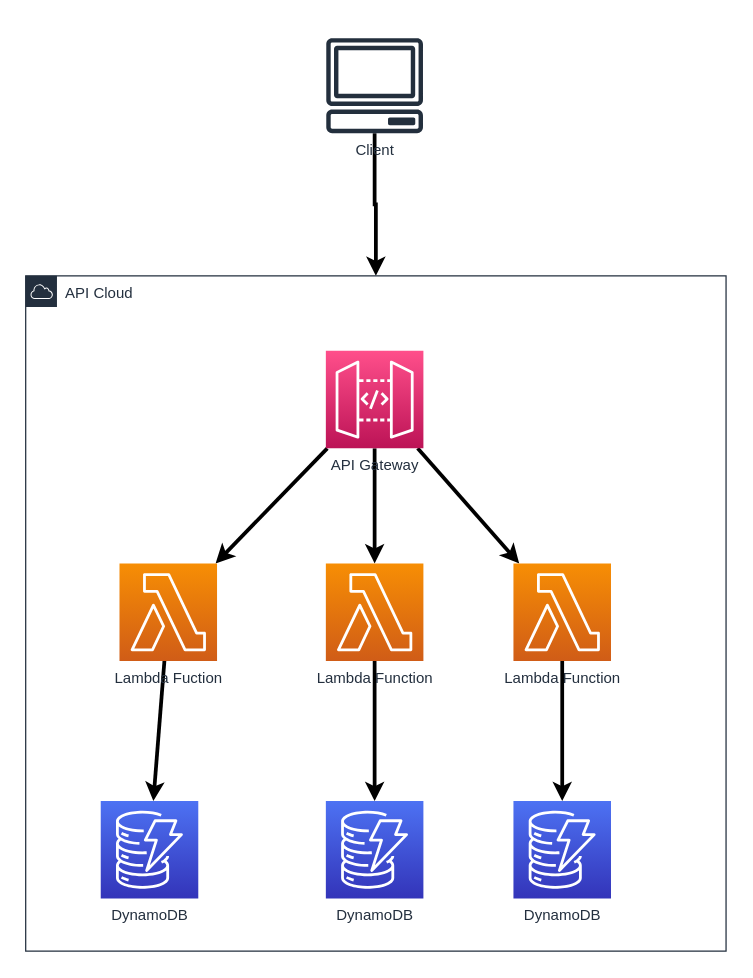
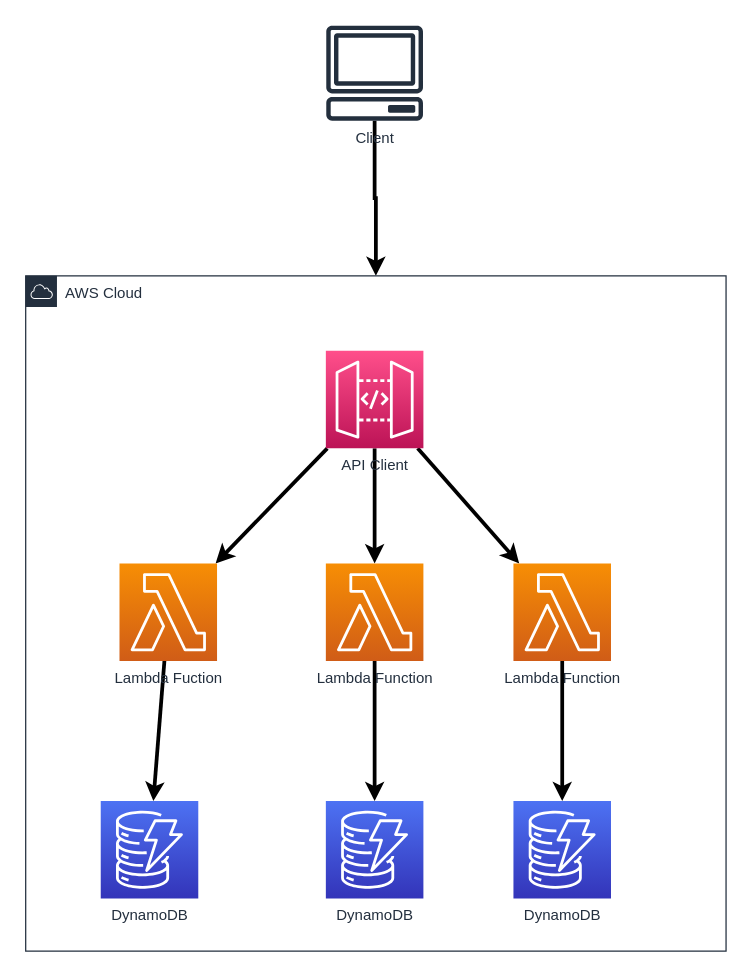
node "Client": moved (374, 86) -> (374, 73)
node "API Cloud": label "API Cloud" -> "AWS Cloud"
node "API Gateway": label "API Gateway" -> "API Client"
